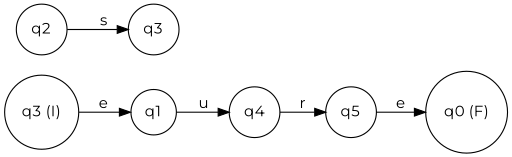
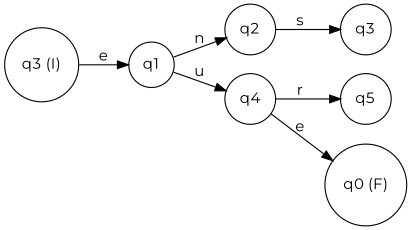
edge "q1" -> "q2": added, label "n"
edge "q5" -> "q0 (F)": now "q4" -> "q0 (F)"
